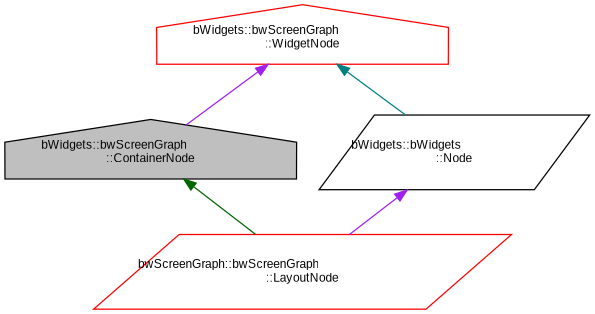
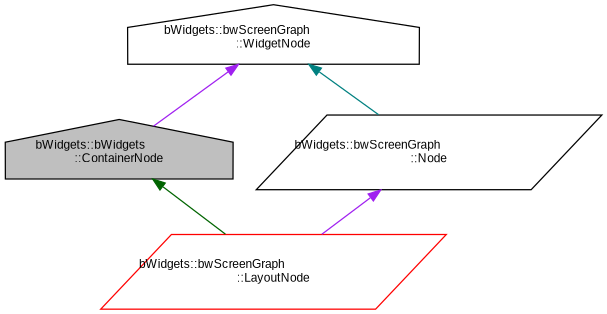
node "bWidgets::bwScreenGraph ::WidgetNode": color red -> black
node "bWidgets::bwScreenGraph ::ContainerNode": label "bWidgets::bwScreenGraph ::ContainerNode" -> "bWidgets::bWidgets ::ContainerNode"
node "bWidgets::bWidgets ::Node": label "bWidgets::bWidgets ::Node" -> "bWidgets::bwScreenGraph ::Node"
node "bwScreenGraph::bwScreenGraph ::LayoutNode": label "bwScreenGraph::bwScreenGraph ::LayoutNode" -> "bWidgets::bwScreenGraph ::LayoutNode"
